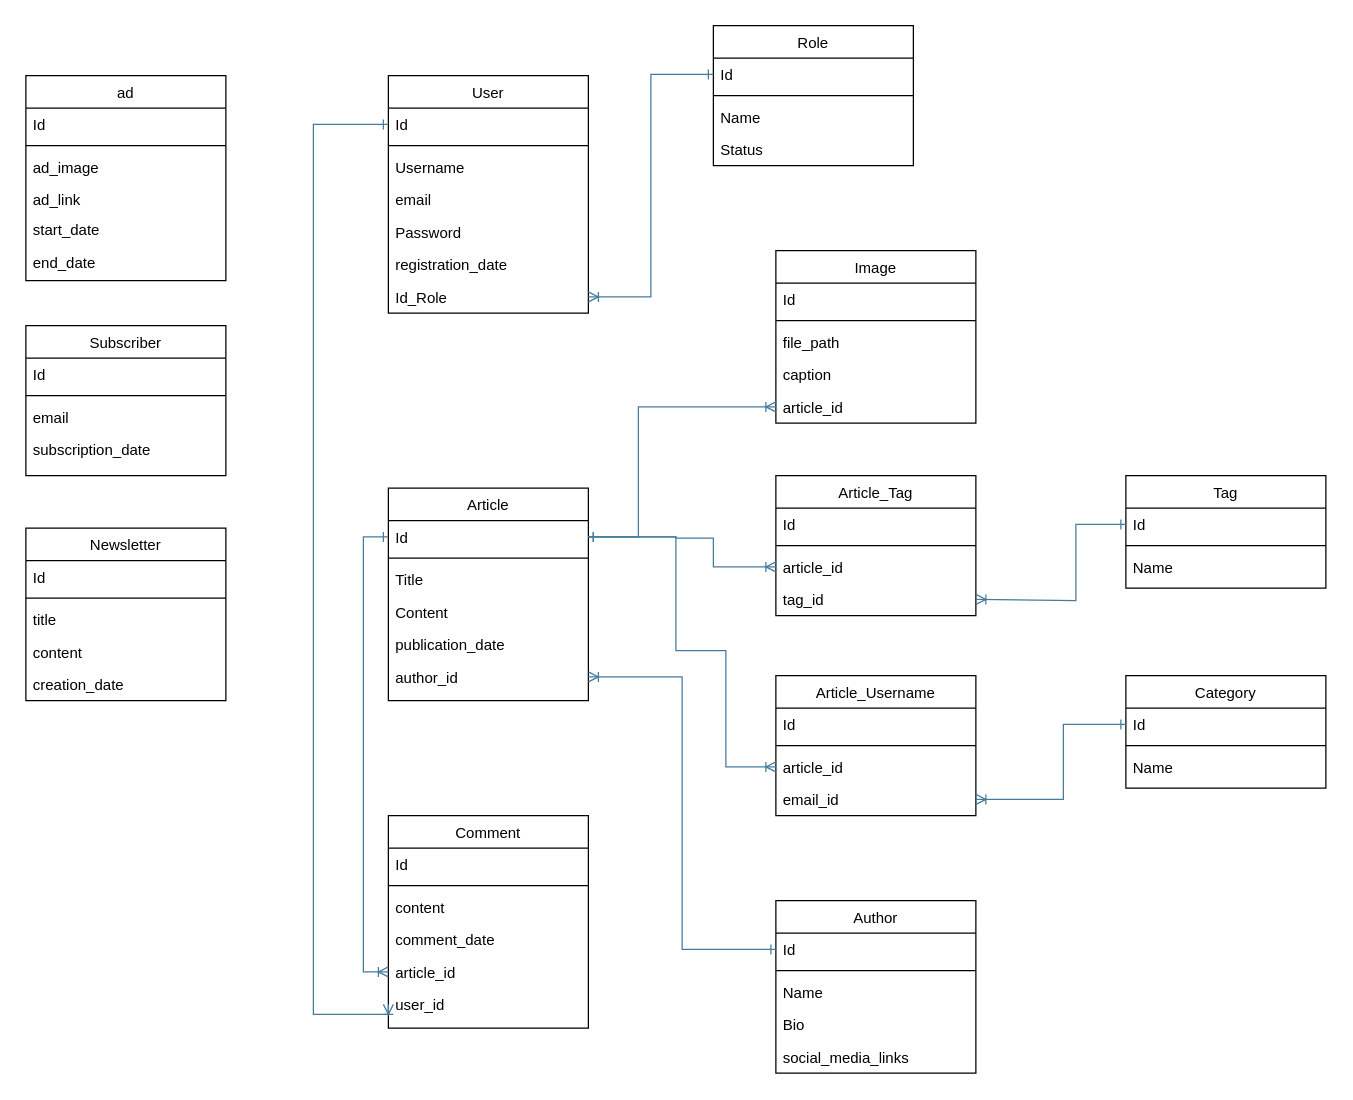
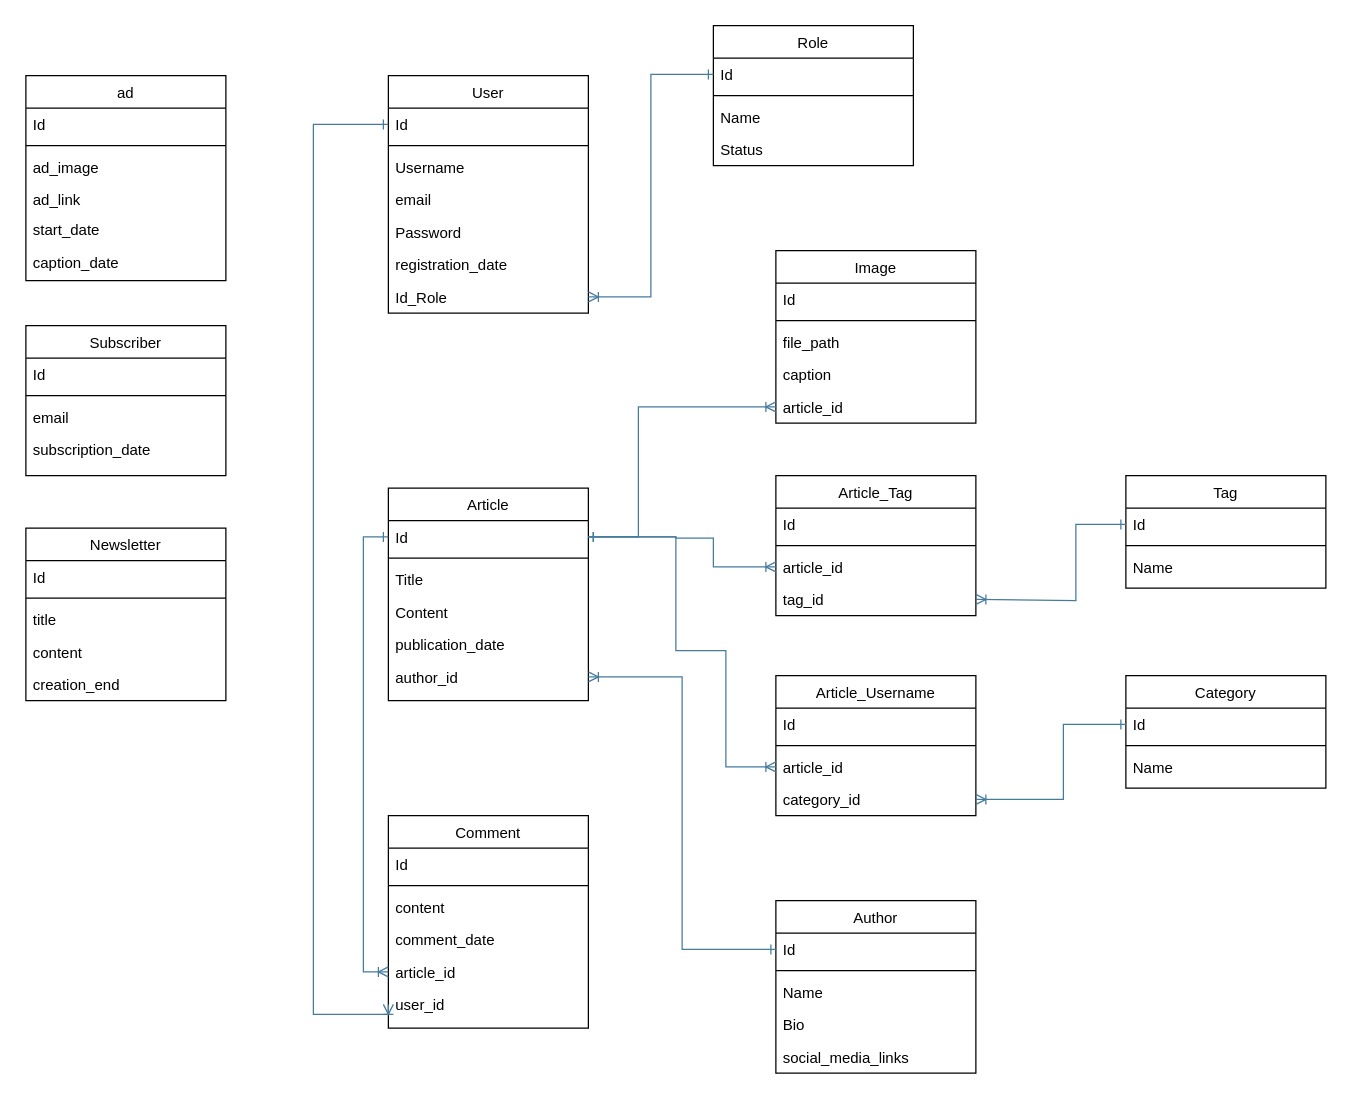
node "end_date": label "end_date" -> "caption_date"
node "creation_date": label "creation_date" -> "creation_end"
node "email_id": label "email_id" -> "category_id"
